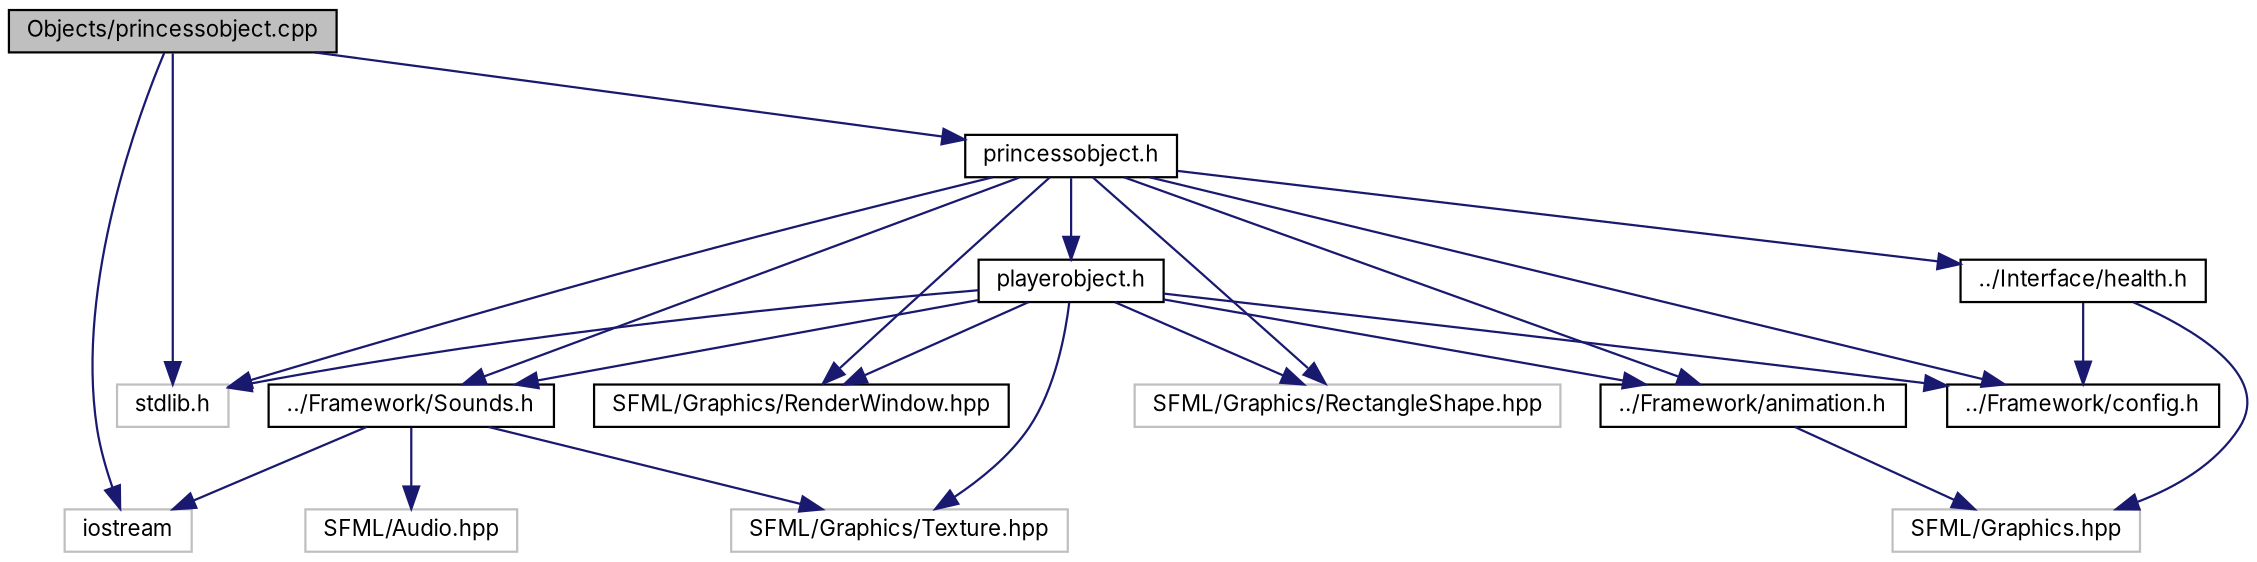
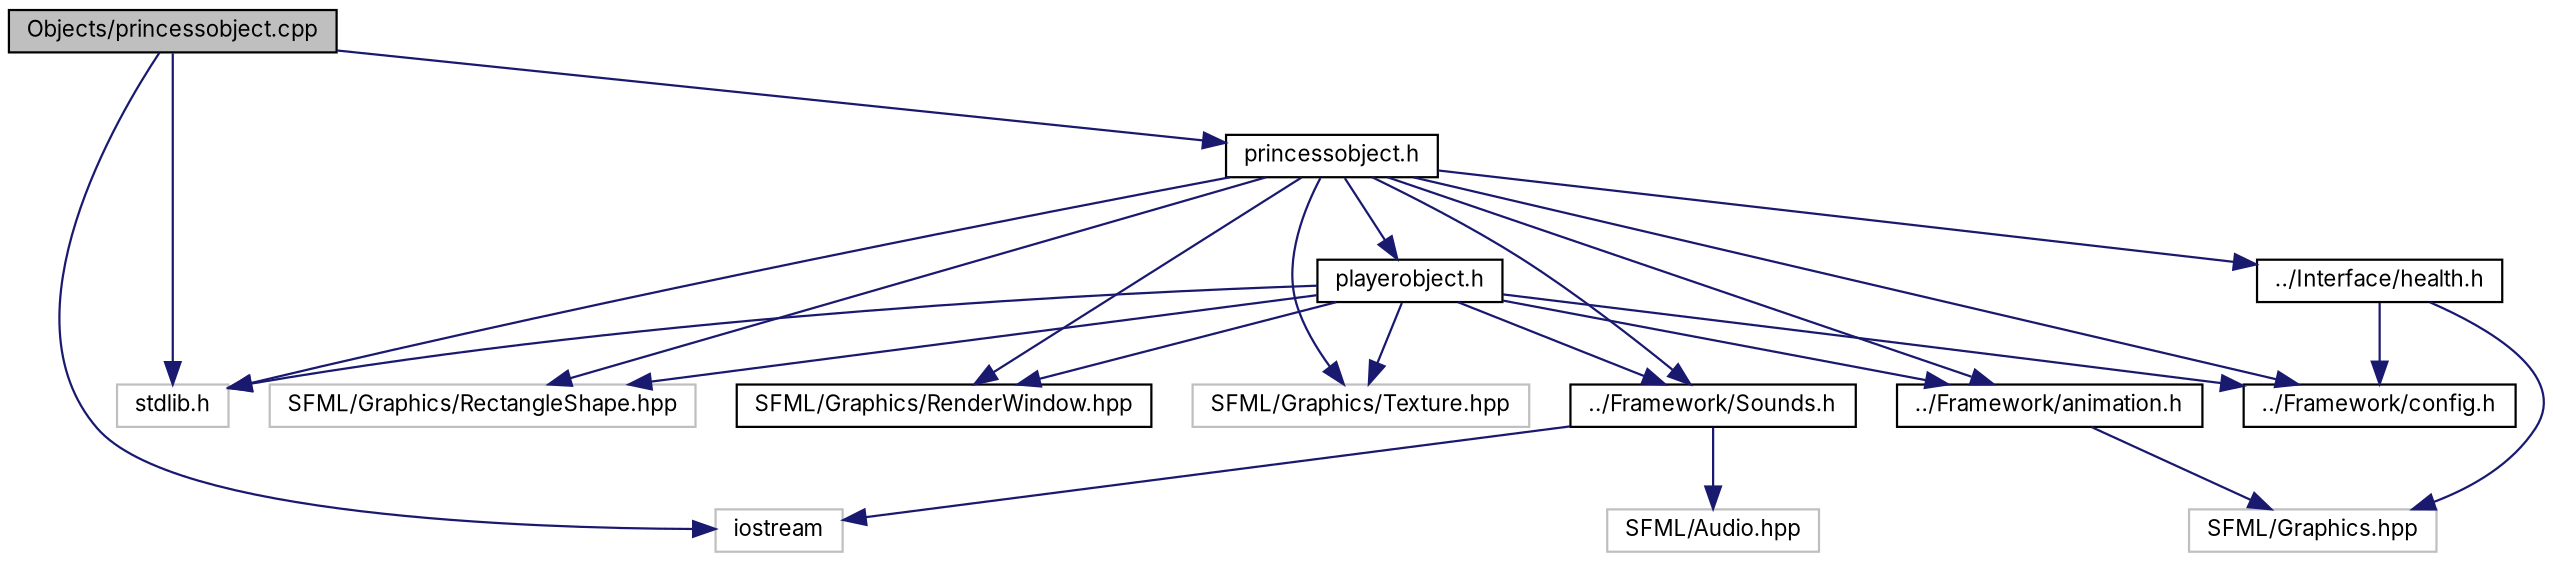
edge "../Framework/Sounds.h" -> "SFML/Graphics/Texture.hpp": now "princessobject.h" -> "SFML/Graphics/Texture.hpp"
